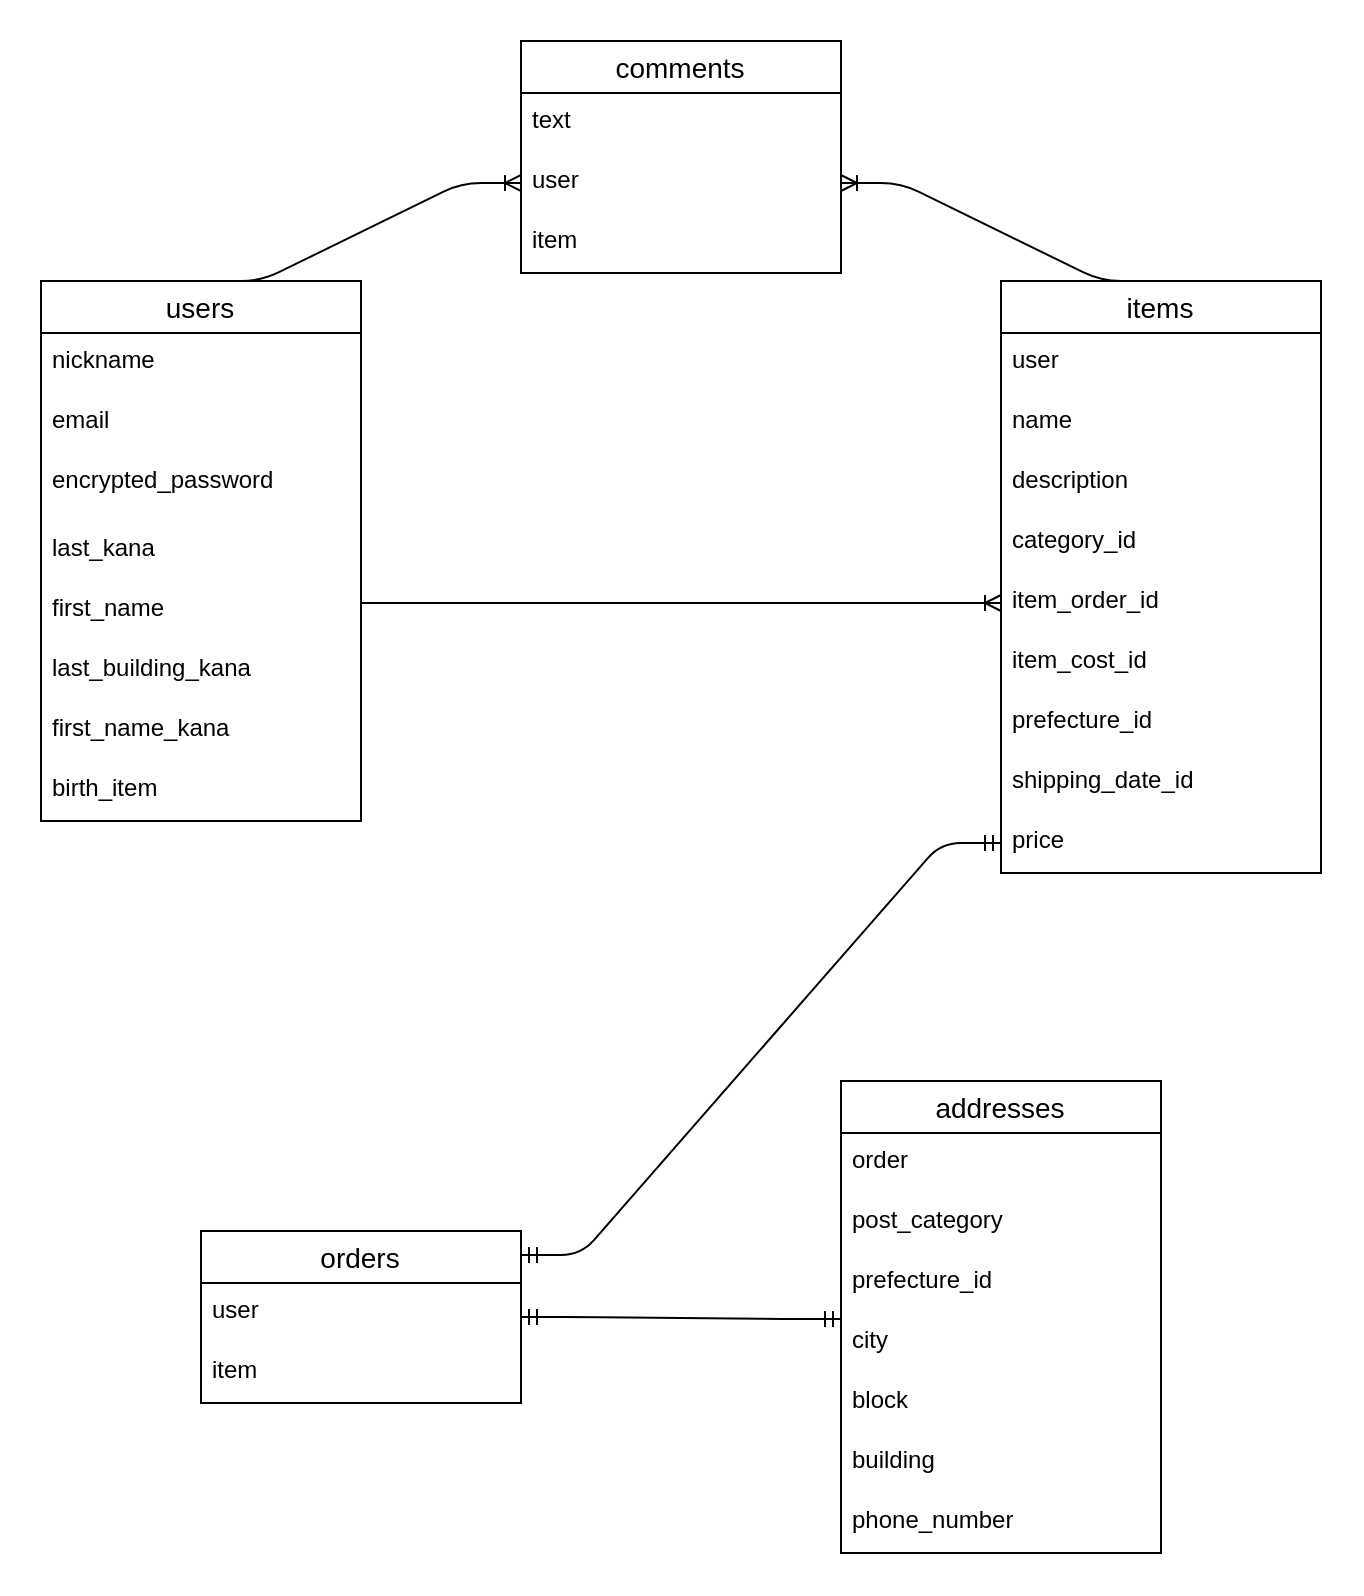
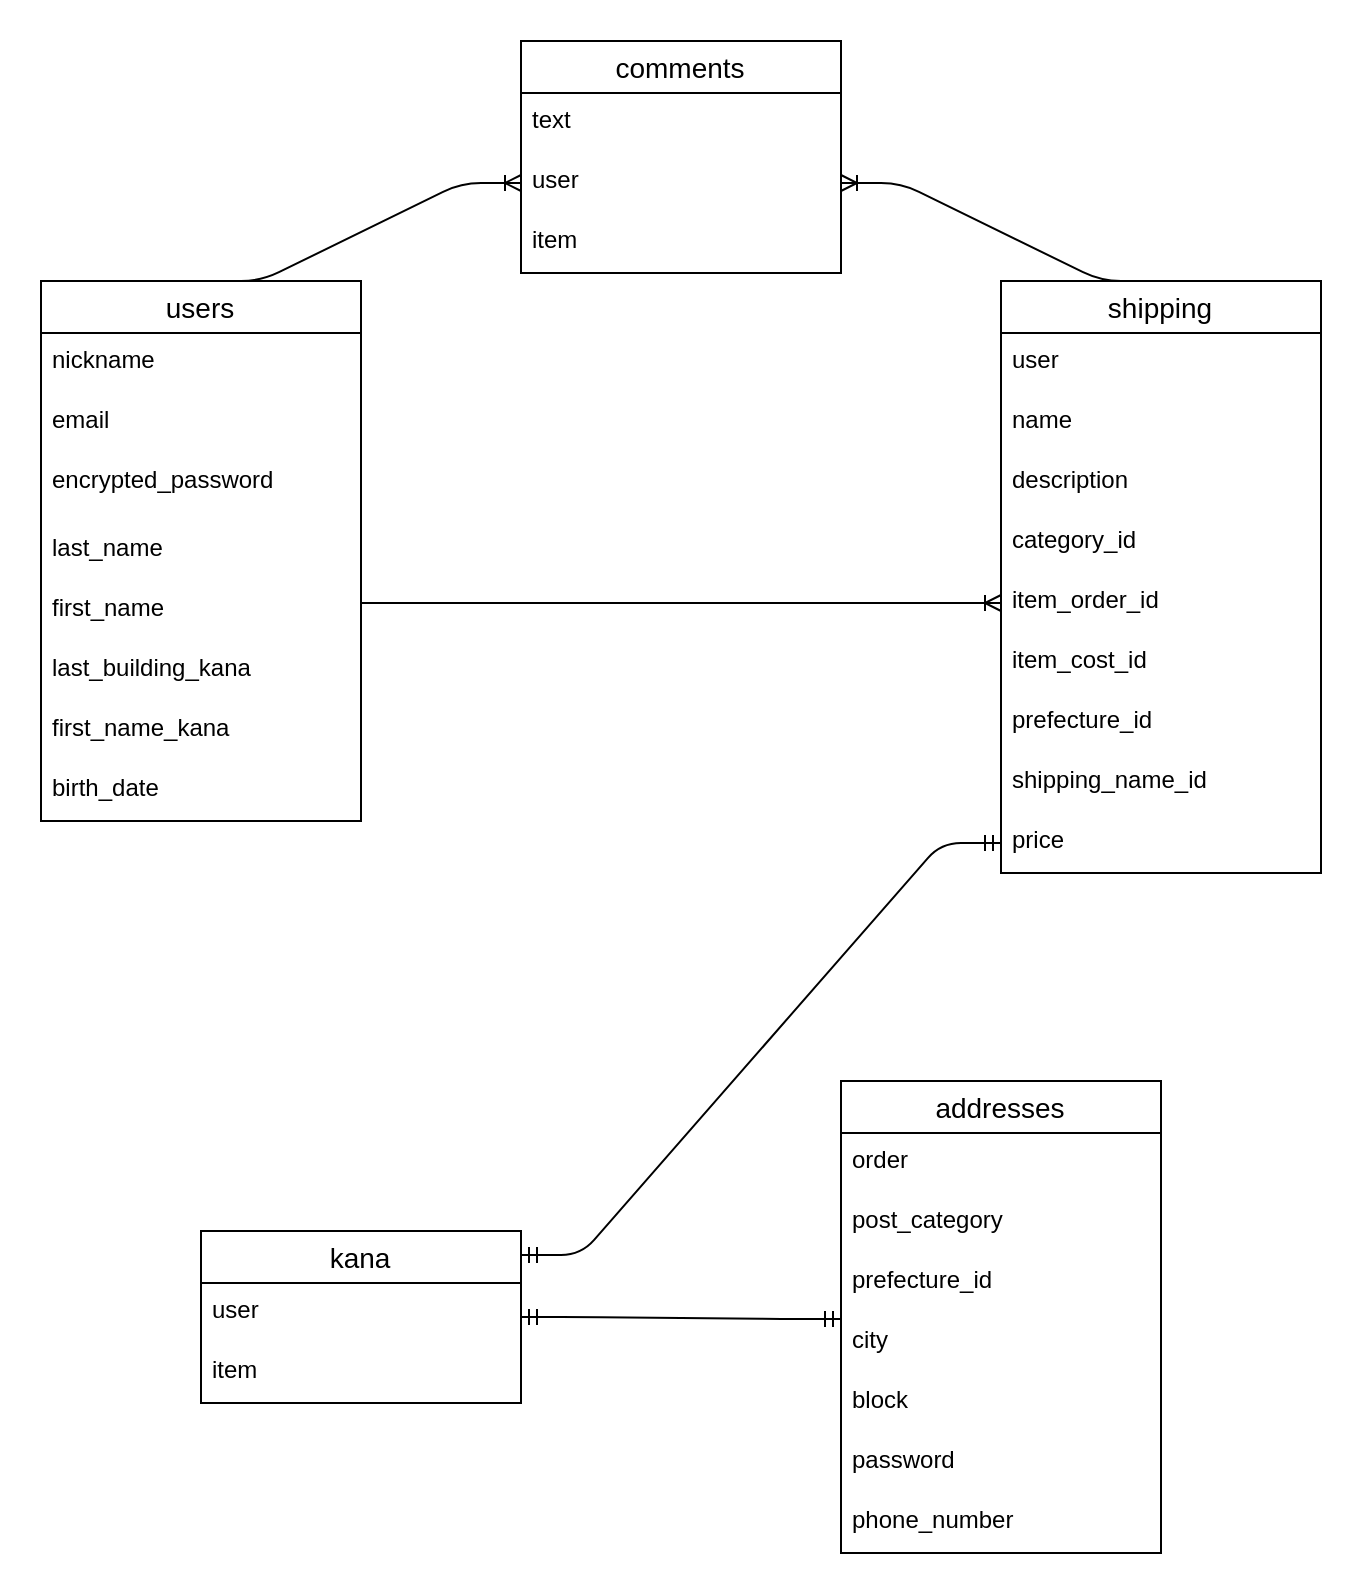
node "items": label "items" -> "shipping"
node "last_kana": label "last_kana" -> "last_name"
node "shipping_date_id": label "shipping_date_id" -> "shipping_name_id"
node "birth_item": label "birth_item" -> "birth_date"
node "orders": label "orders" -> "kana"
node "building": label "building" -> "password"
